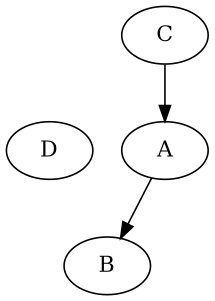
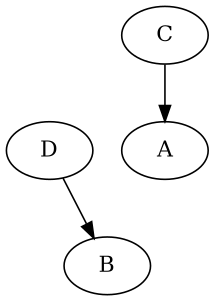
edge "A" -> "B": now "D" -> "B"
